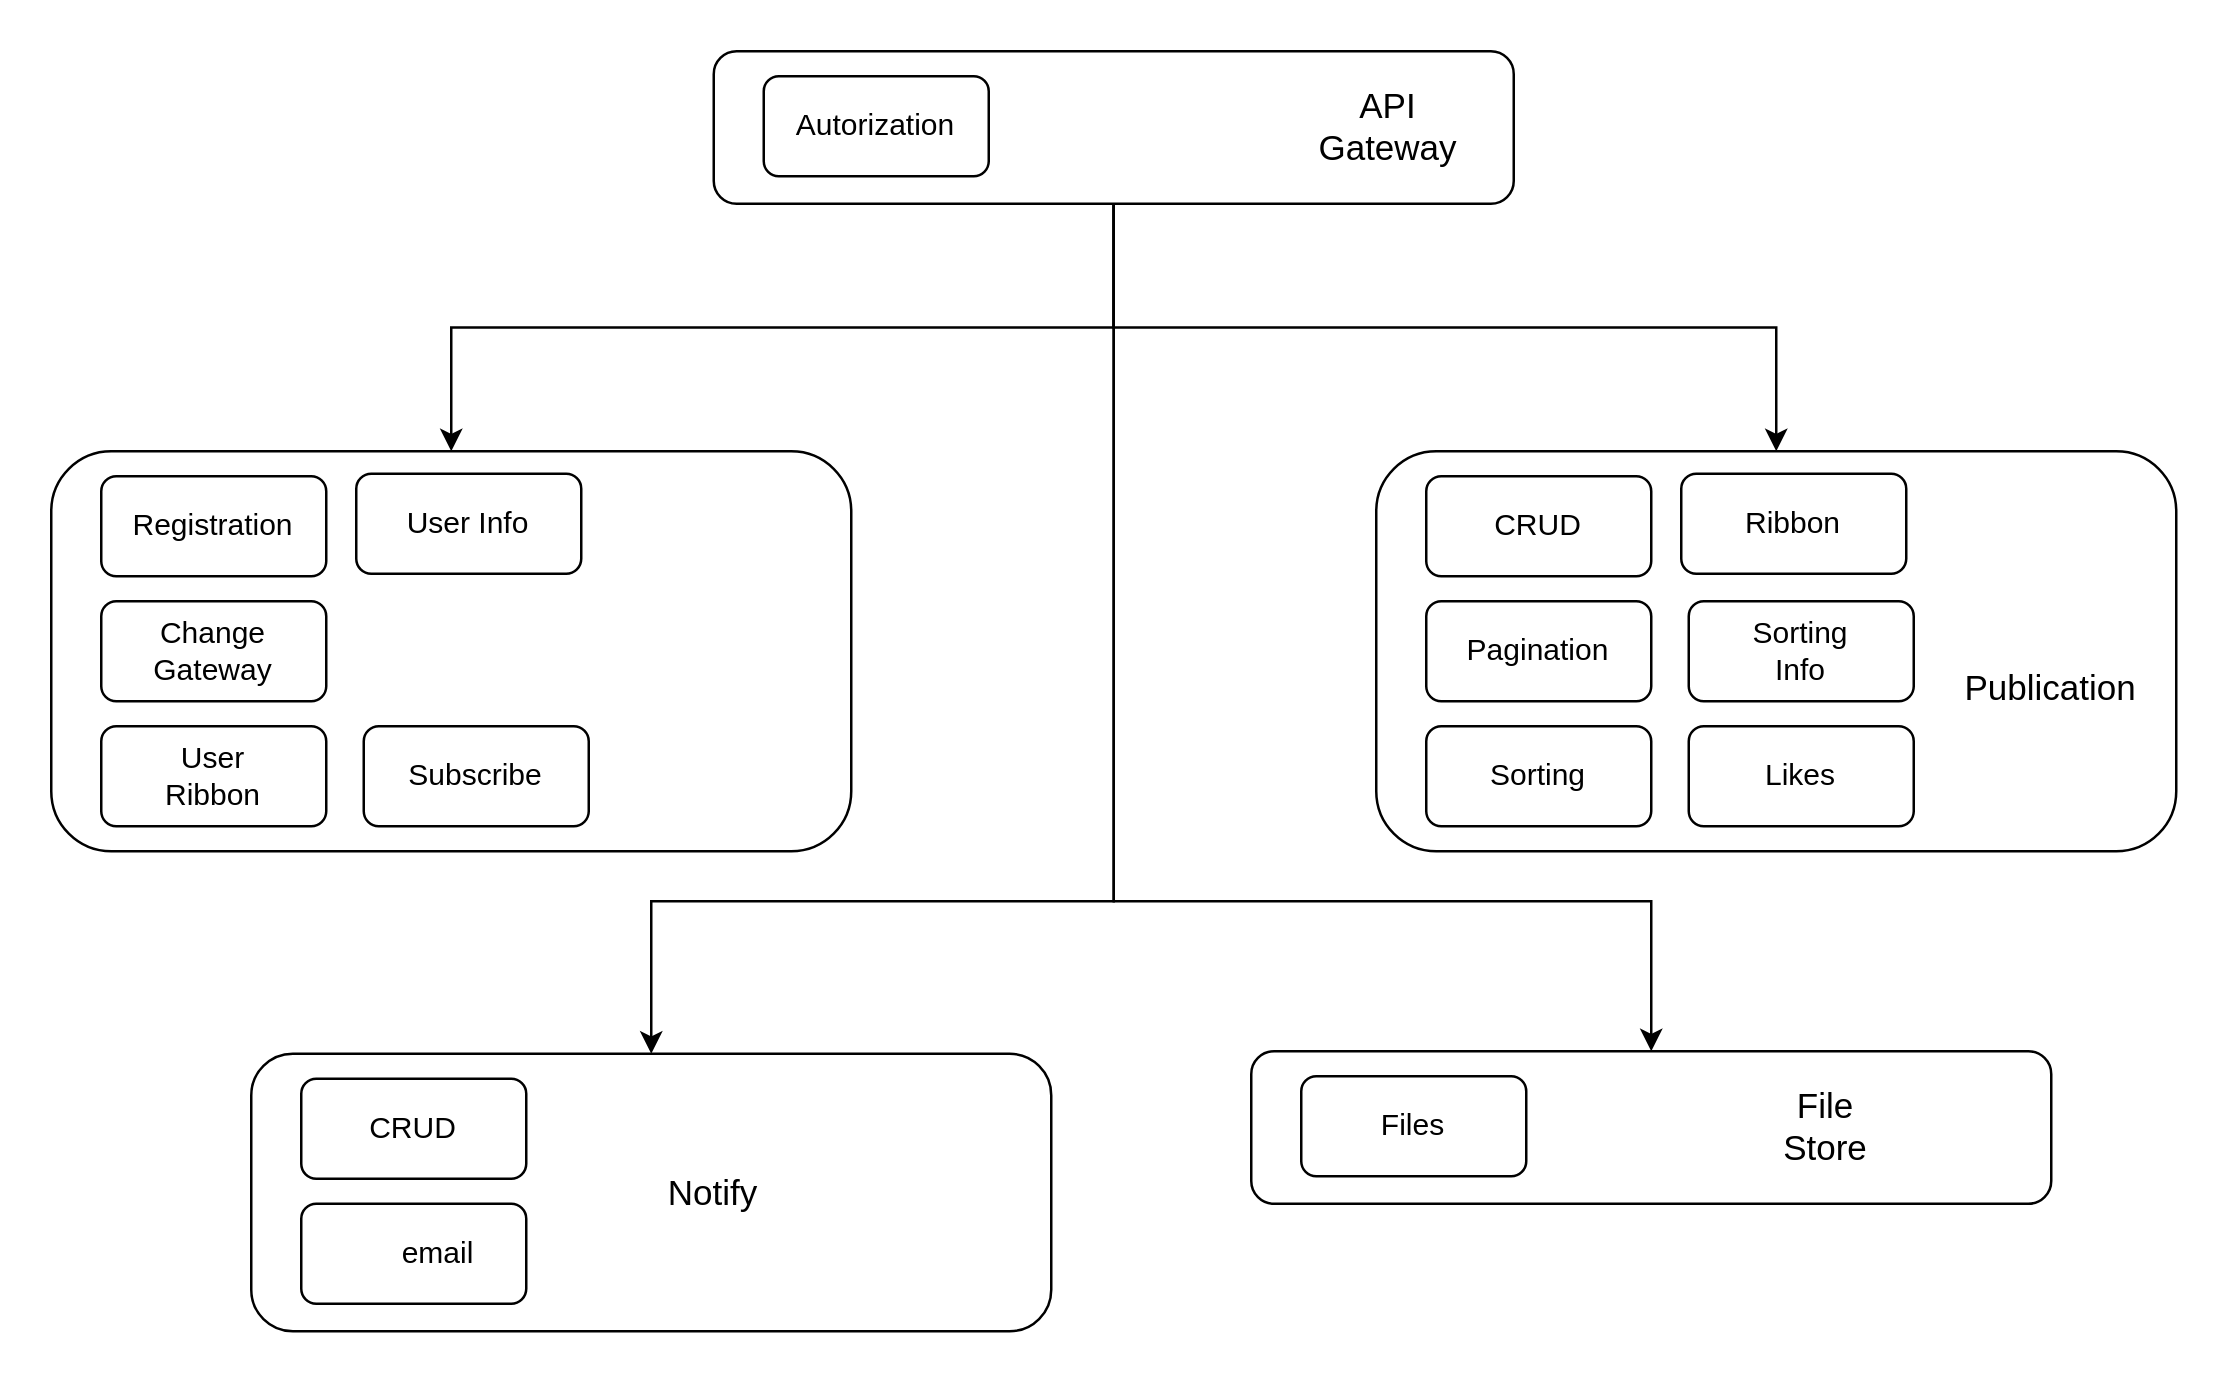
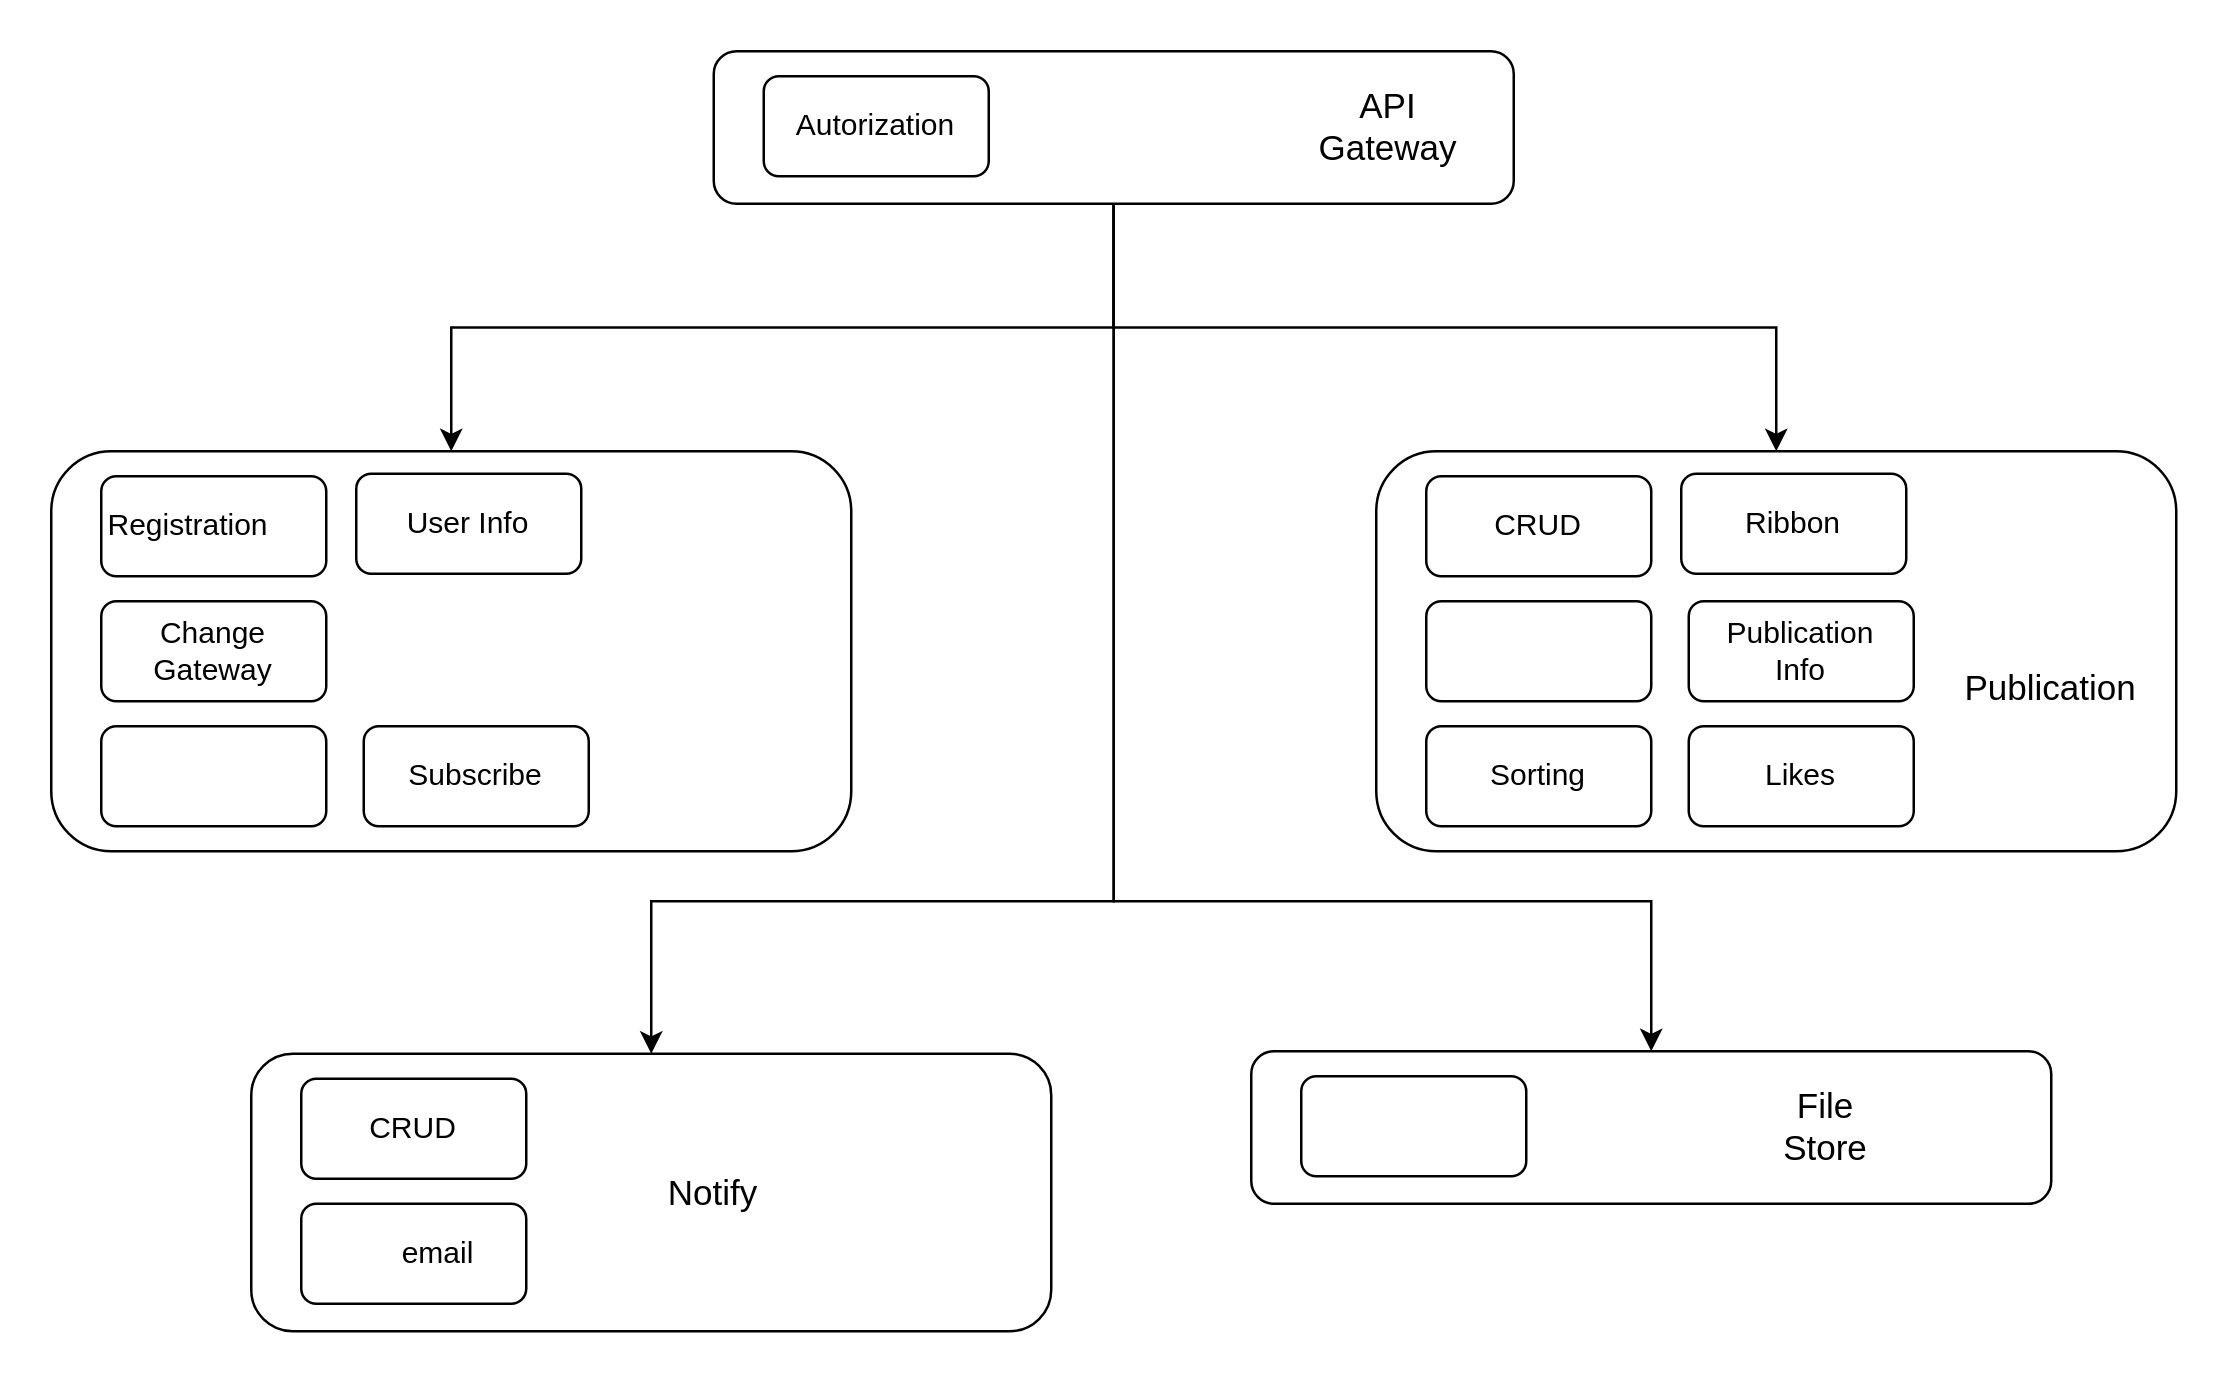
node "Registration": moved (214, 526) -> (189, 526)
node "Pagination": removed
node "Sorting Info": label "Sorting Info" -> "Publication Info"
node "User Ribbon": removed
node "Files": removed
